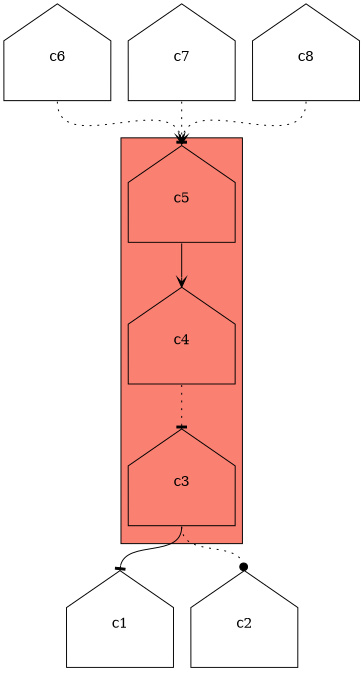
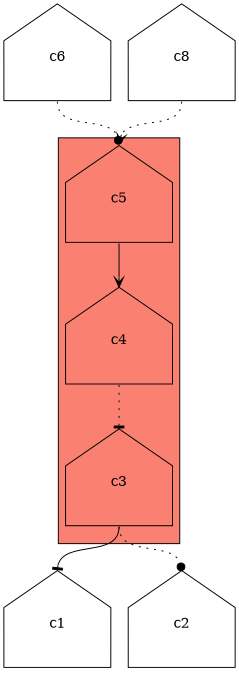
node "c7": removed
edge "c6" -> "c5": arrowhead vee -> dot
